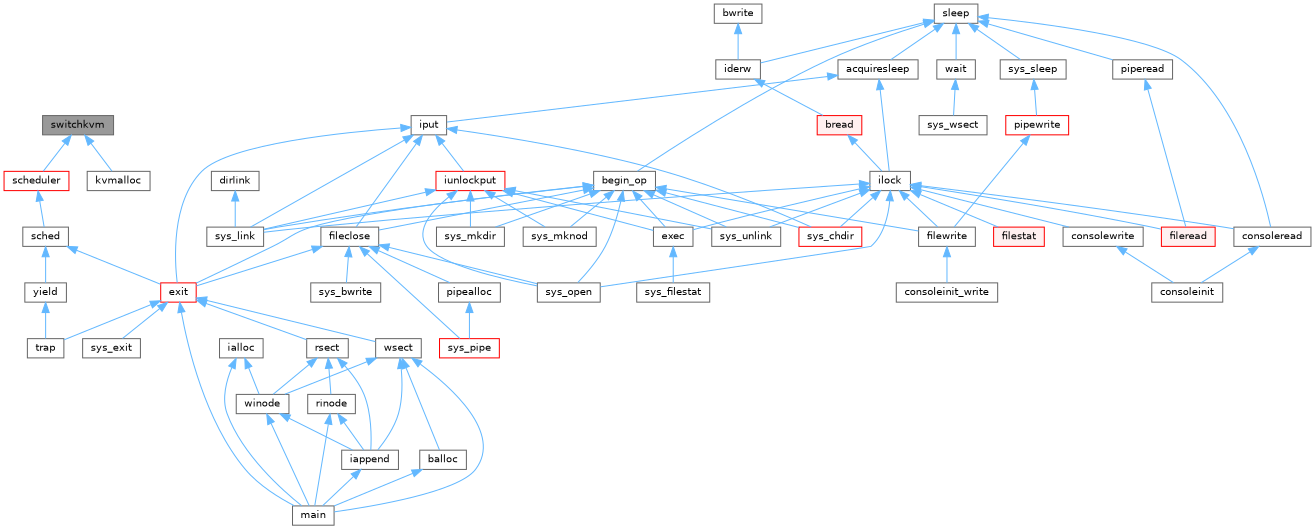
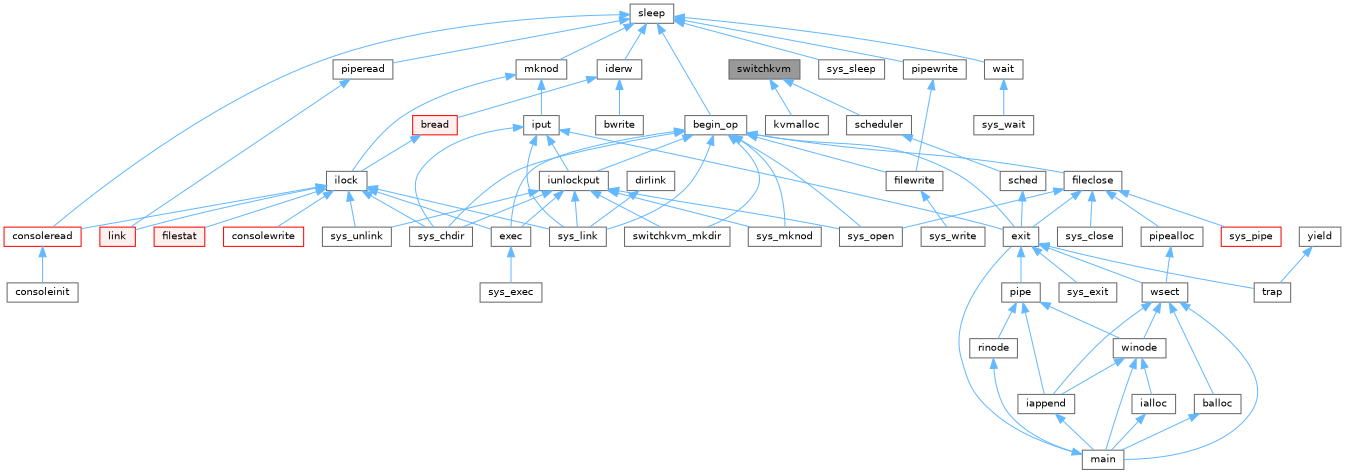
edge "iderw" -> "bwrite": reversed
node "acquiresleep": label "acquiresleep" -> "mknod"
edge "pipewrite" -> "sys_sleep": now "pipewrite" -> "sleep"
node "sys_wsect": label "sys_wsect" -> "sys_wait"
node "pipewrite": color red -> grey40
node "scheduler": color red -> grey40
node "iunlockput": color red -> grey40
edge "fileclose" -> "iput": removed
edge "sys_chdir" -> "iunlockput": added
edge "sys_unlink" -> "begin_op": now "iunlockput" -> "begin_op"
edge "filewrite" -> "ilock": removed
node "sys_mkdir": label "sys_mkdir" -> "switchkvm_mkdir"
node "sys_chdir": color red -> grey40
node "consolewrite": color grey40 -> red
node "fileread": label "fileread" -> "link"
node "consoleread": color grey40 -> red
edge "sys_open" -> "ilock": removed
edge "consoleinit" -> "consolewrite": removed
edge "yield" -> "sched": removed
node "exit": color red -> grey40
node "sys_bwrite": label "sys_bwrite" -> "sys_close"
node "sys_filestat": label "sys_filestat" -> "sys_exec"
node "consoleinit_write": label "consoleinit_write" -> "sys_write"
edge "sys_pipe" -> "pipealloc": now "wsect" -> "pipealloc"
node "rsect": label "rsect" -> "pipe"
edge "winode" -> "ialloc": reversed
edge "main" -> "exit": reversed
edge "iappend" -> "rinode": removed
